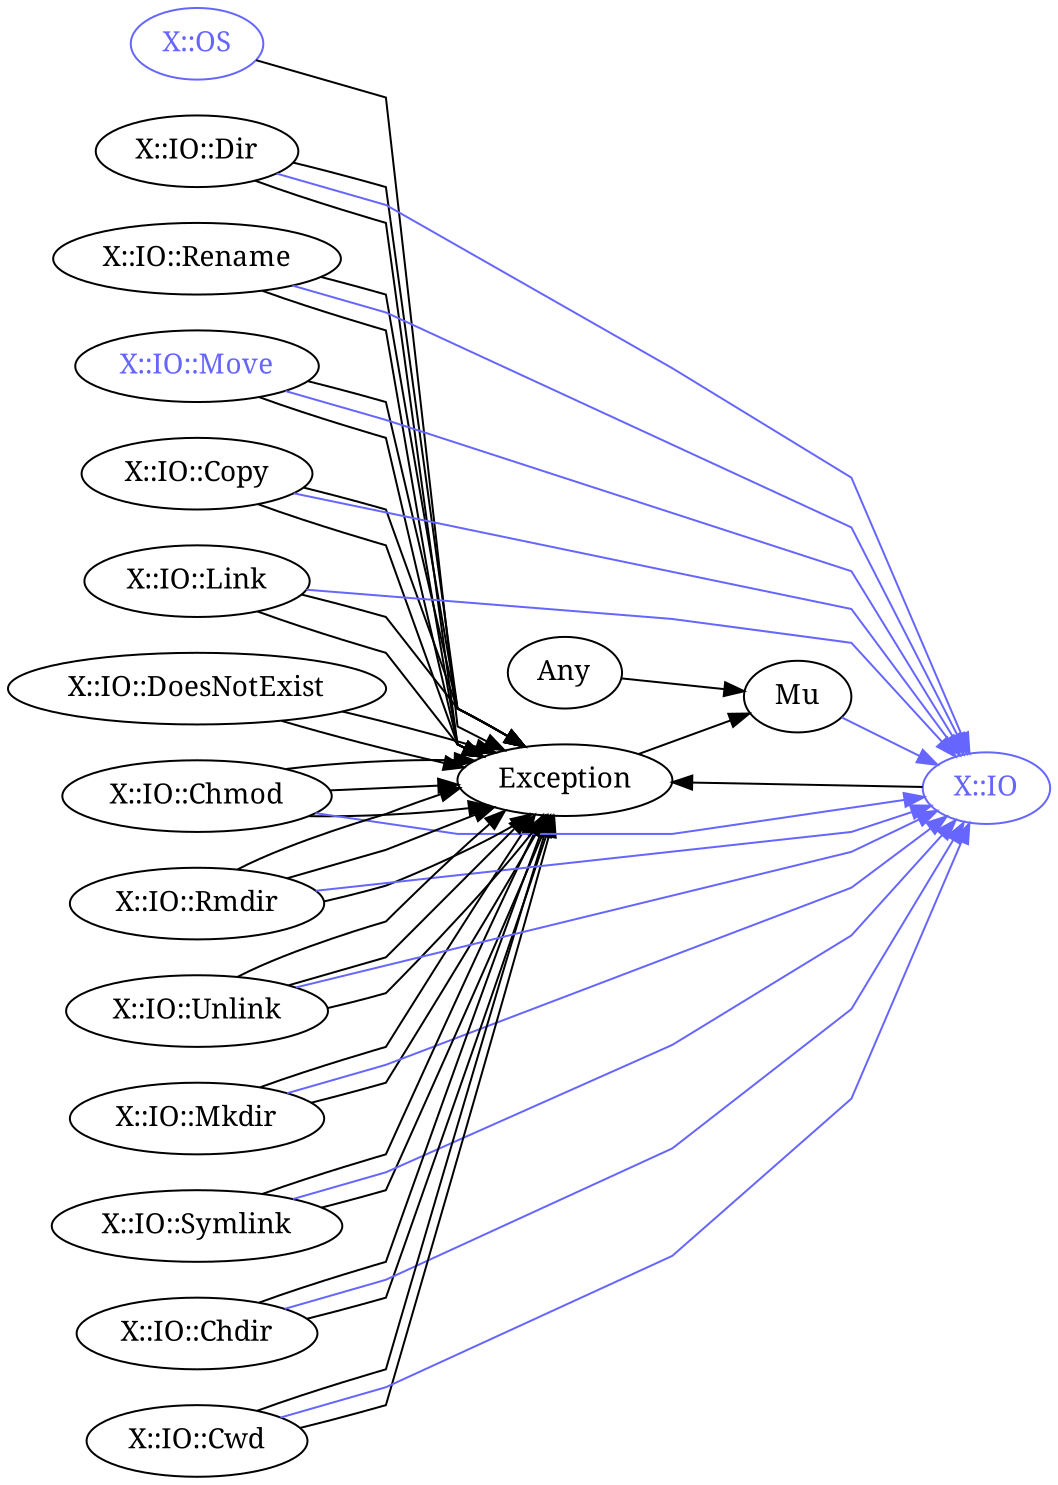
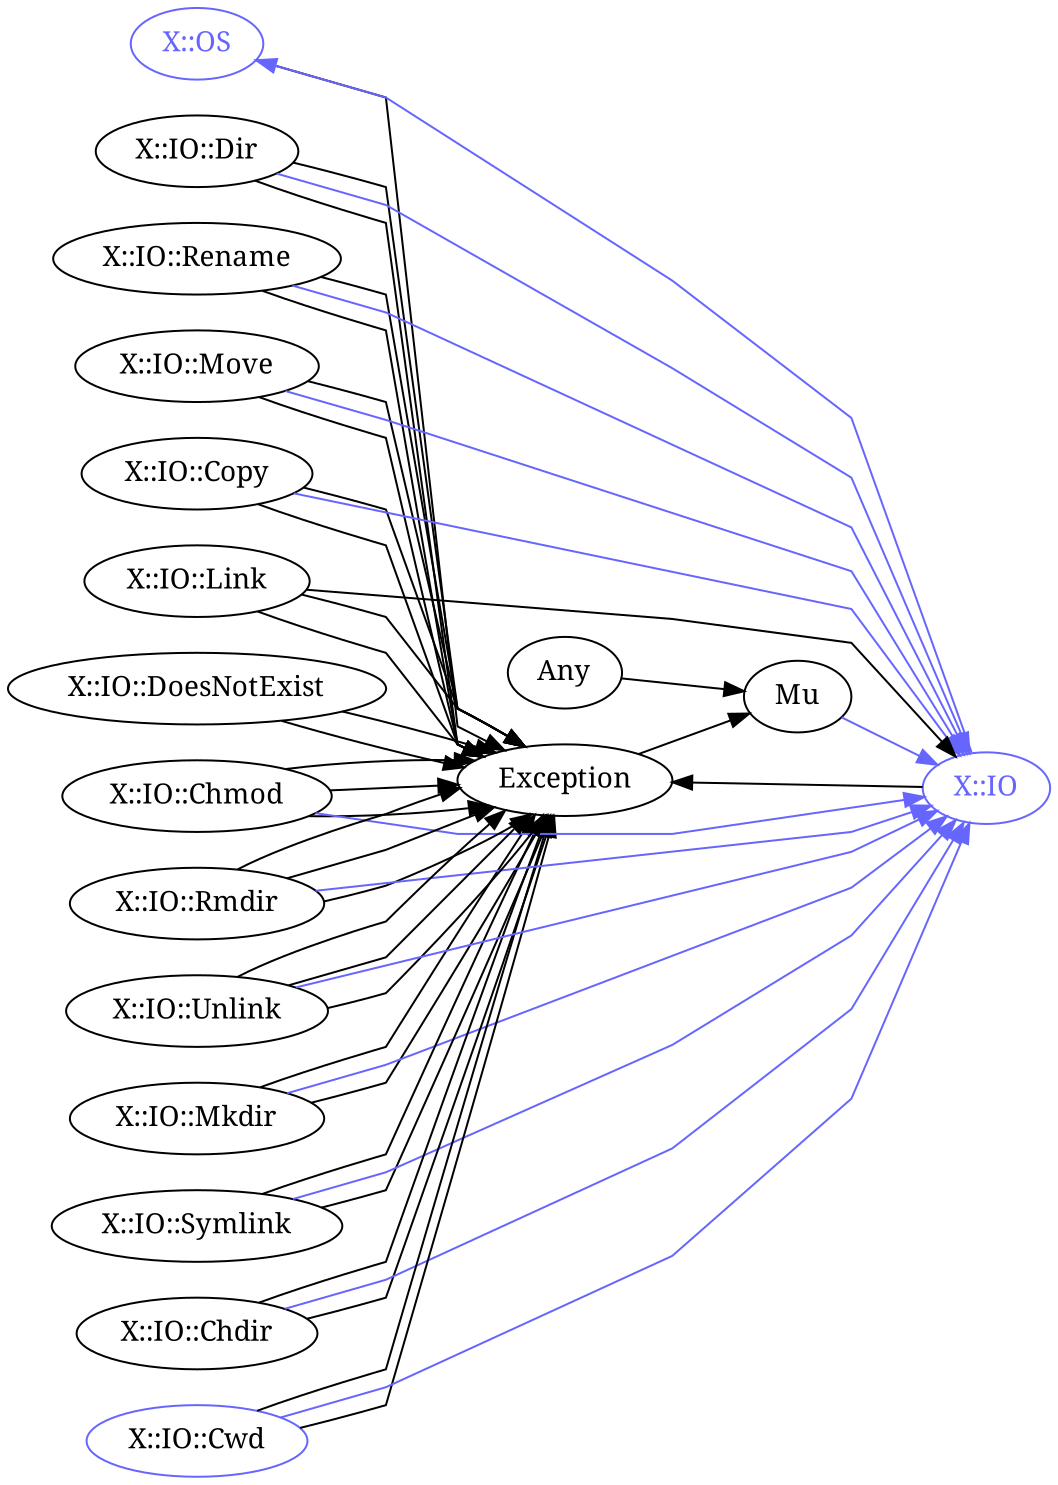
edge "X::IO" -> "X::OS": added
node "X::IO::Move": fontcolor #6666ff -> #000000
edge "X::IO::Link" -> "X::IO": color #6666ff -> #000000
node "X::IO::Cwd": color #000000 -> #6666ff
